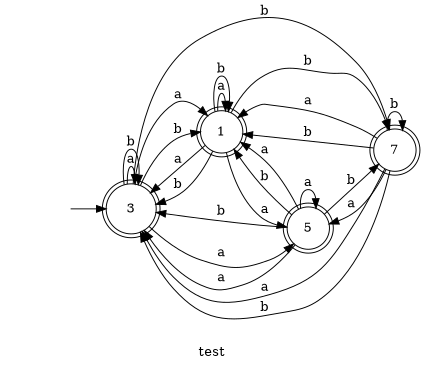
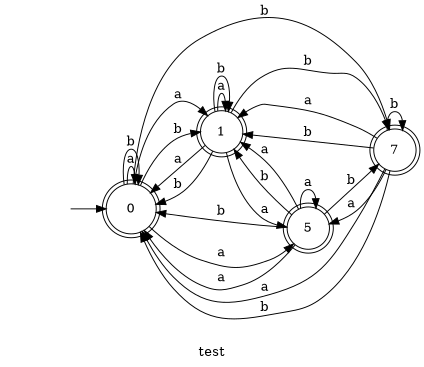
node "3": label "3" -> "0"
